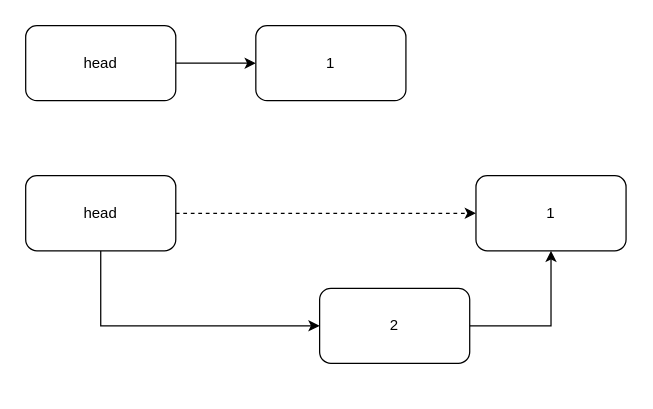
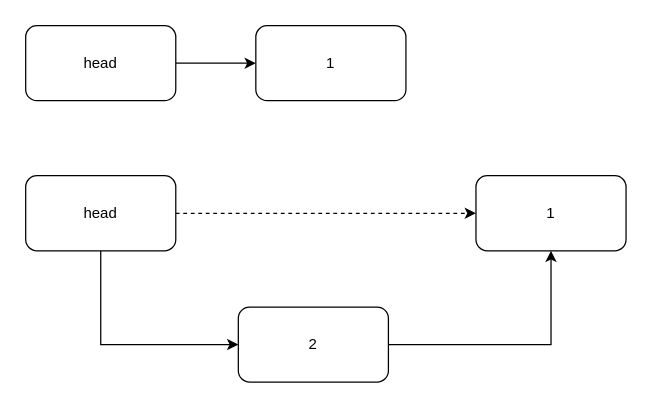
node "2": moved (394, 326) -> (313, 344)
